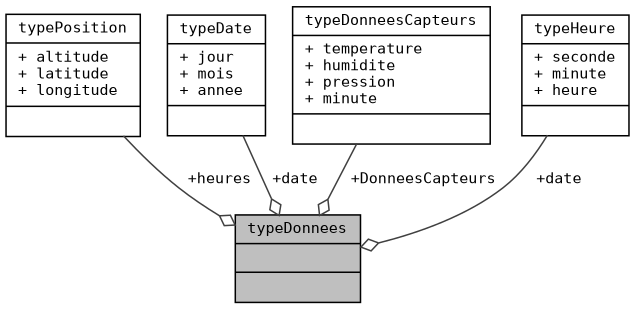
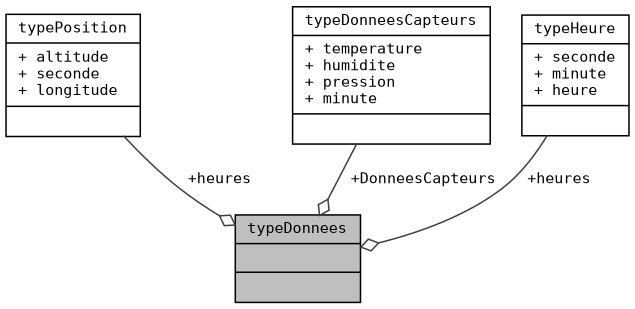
node "typePosition": text "+ latitude" -> "+ seconde"
node "typeDate": removed
edge "typeHeure" -> "typeDonnees": label " +date" -> " +heures"
